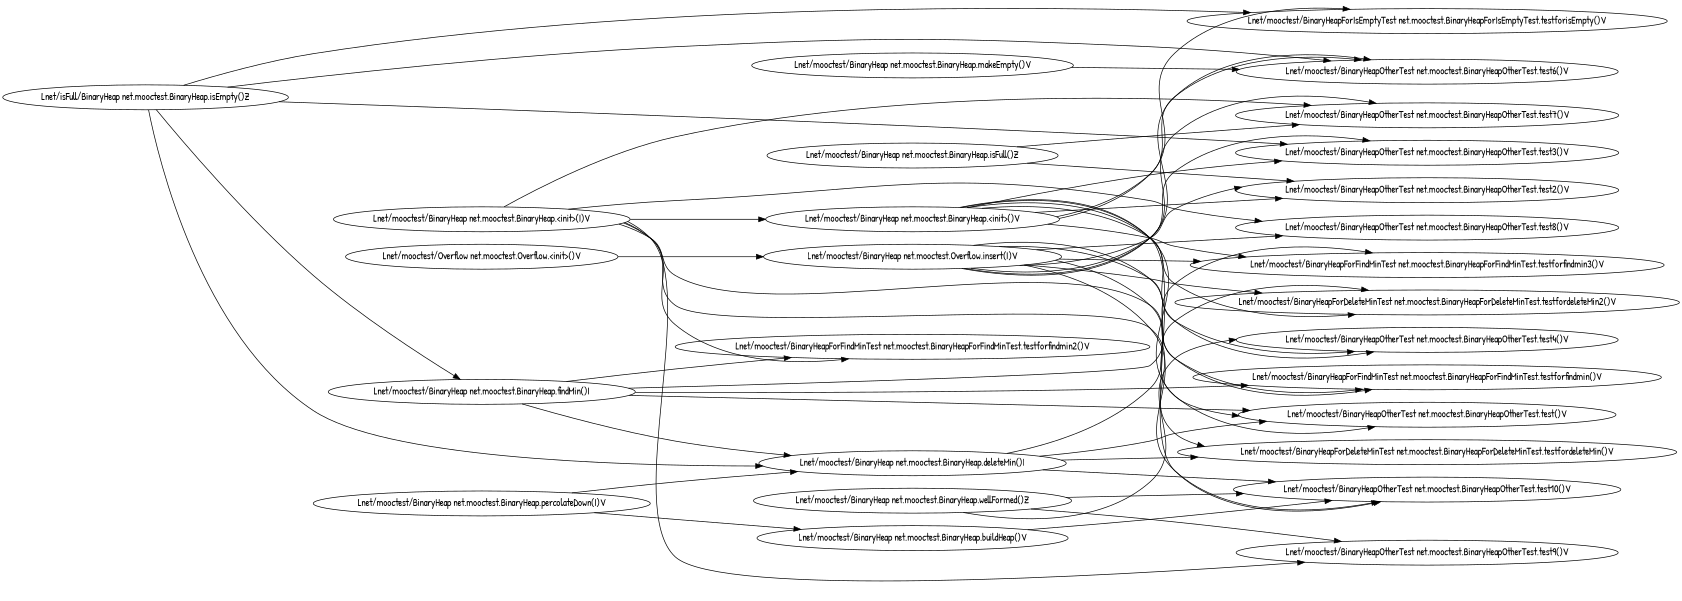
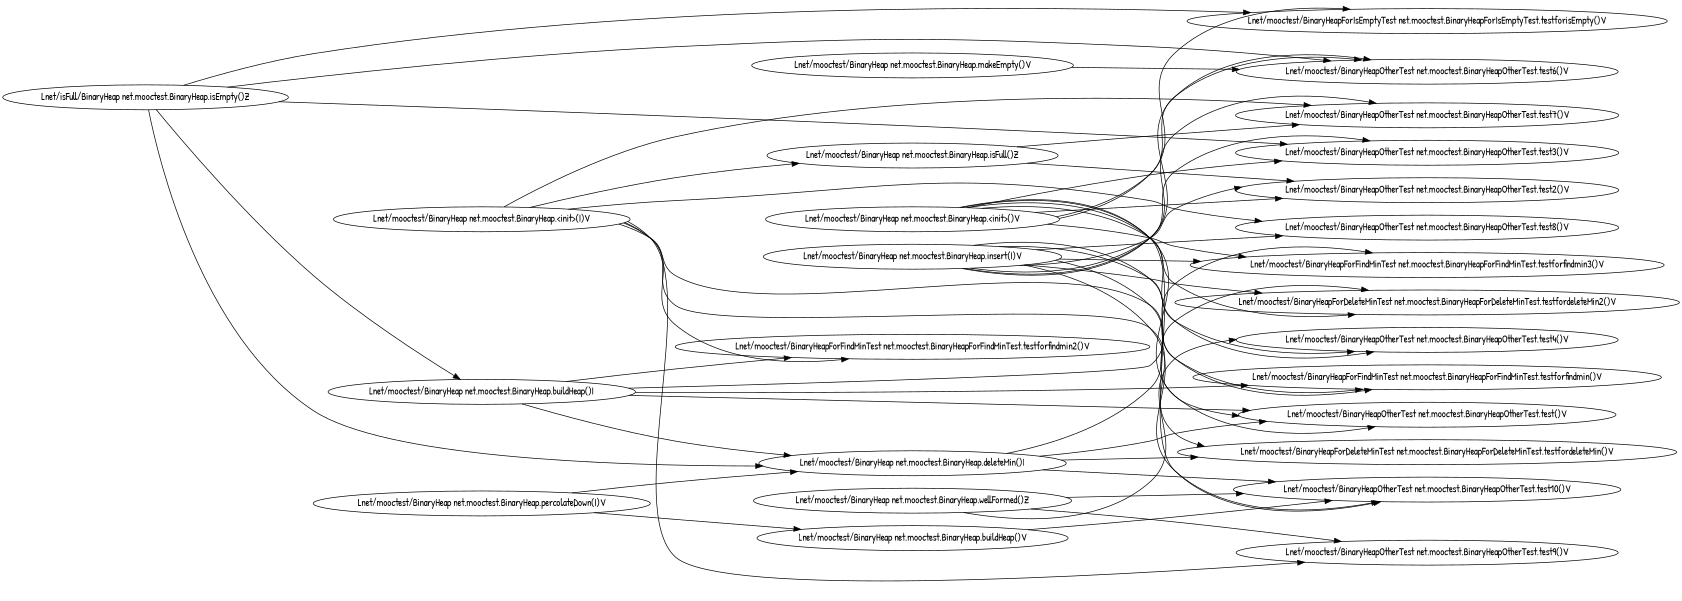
edge "Lnet/mooctest/BinaryHeap net.mooctest.BinaryHeap.<init>(I)V" -> "Lnet/mooctest/BinaryHeap net.mooctest.BinaryHeap.<init>()V": now "Lnet/mooctest/BinaryHeap net.mooctest.BinaryHeap.<init>(I)V" -> "Lnet/mooctest/BinaryHeap net.mooctest.BinaryHeap.isFull()Z"
node "Lnet/mooctest/Overflow net.mooctest.Overflow.<init>()V": removed
node "Lnet/mooctest/BinaryHeap net.mooctest.Overflow.insert(I)V": label "Lnet/mooctest/BinaryHeap net.mooctest.Overflow.insert(I)V" -> "Lnet/mooctest/BinaryHeap net.mooctest.BinaryHeap.insert(I)V"
node "Lnet/mooctest/BinaryHeap net.mooctest.BinaryHeap.findMin()I": label "Lnet/mooctest/BinaryHeap net.mooctest.BinaryHeap.findMin()I" -> "Lnet/mooctest/BinaryHeap net.mooctest.BinaryHeap.buildHeap()I"
